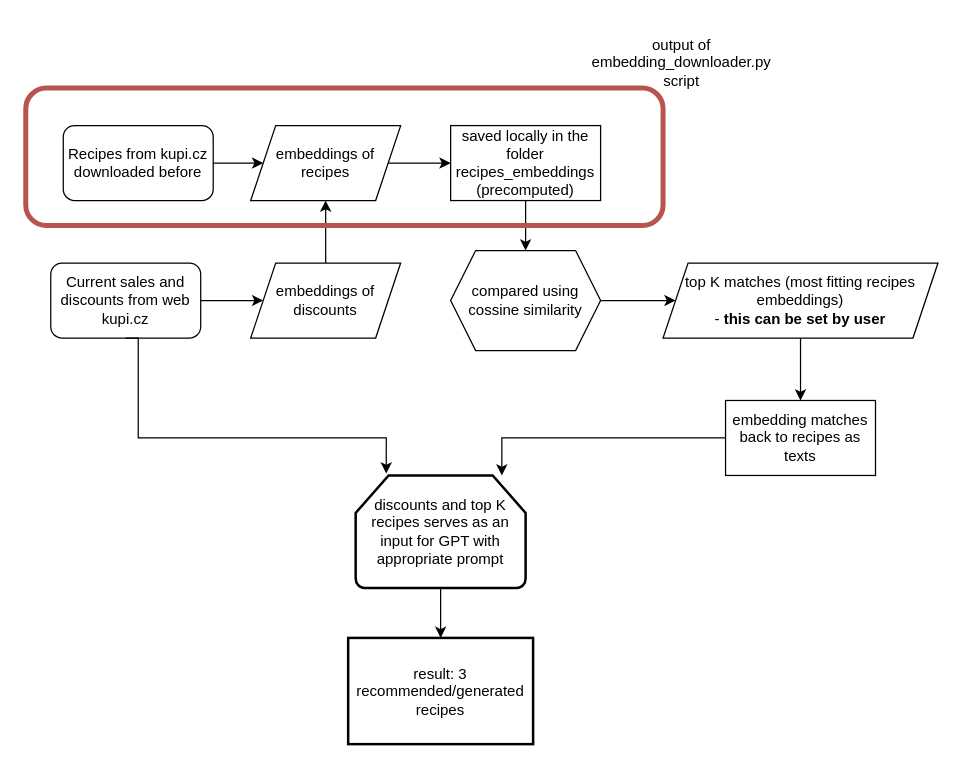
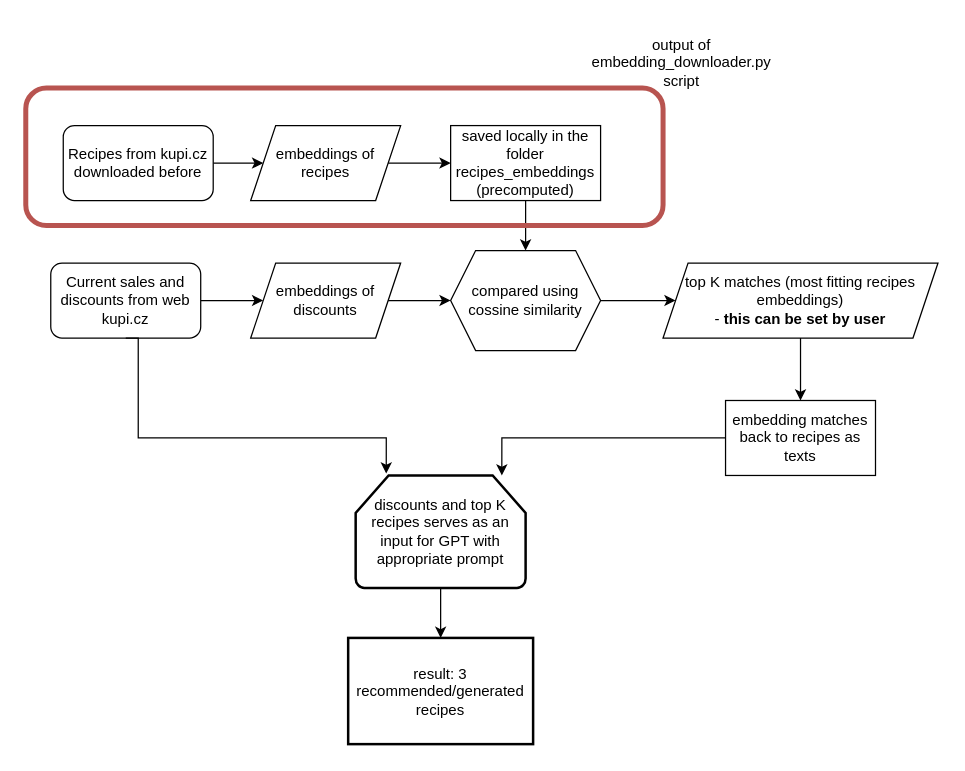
edge "embeddings of discounts" -> "embeddings of recipes": now "embeddings of discounts" -> "compared using cossine similarity"
